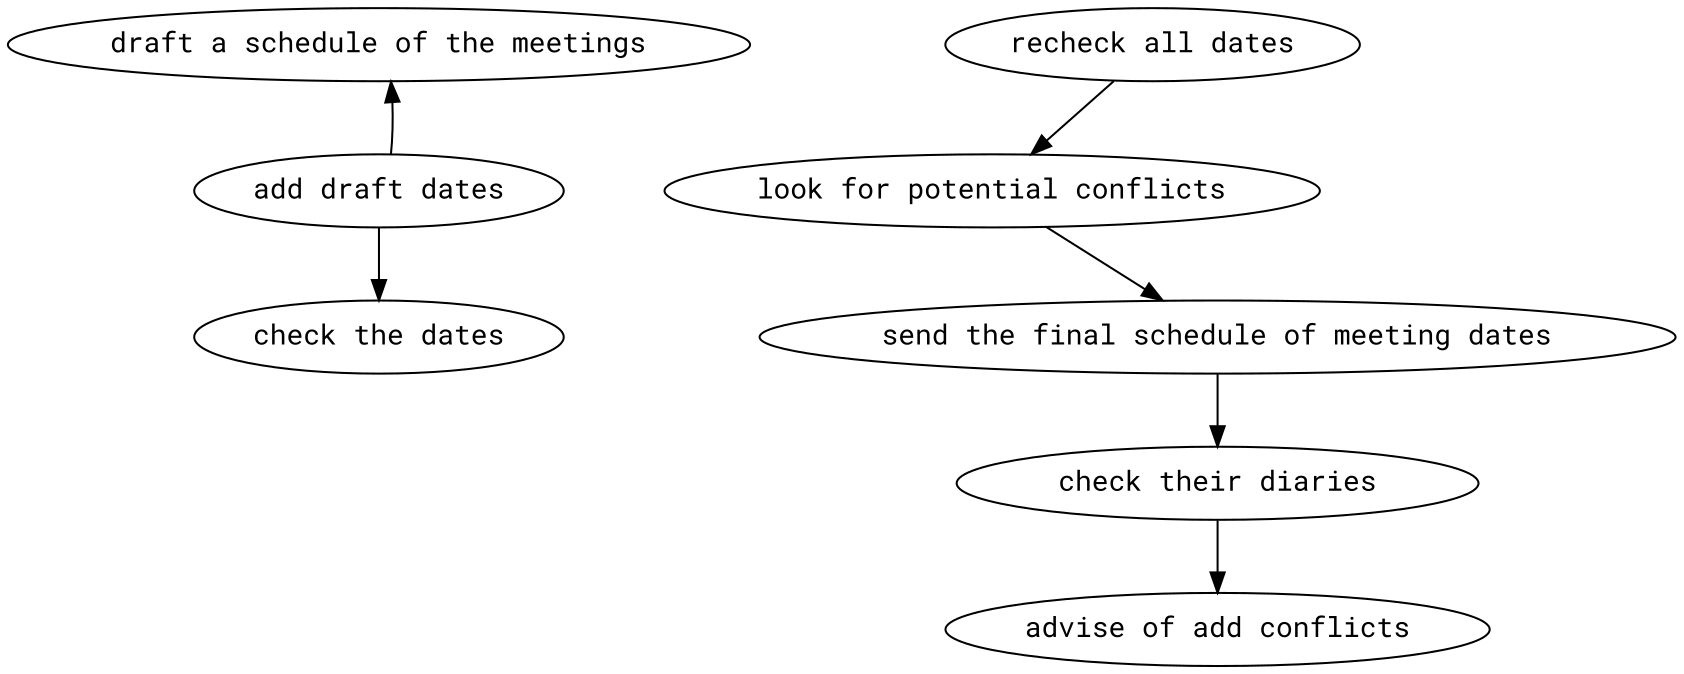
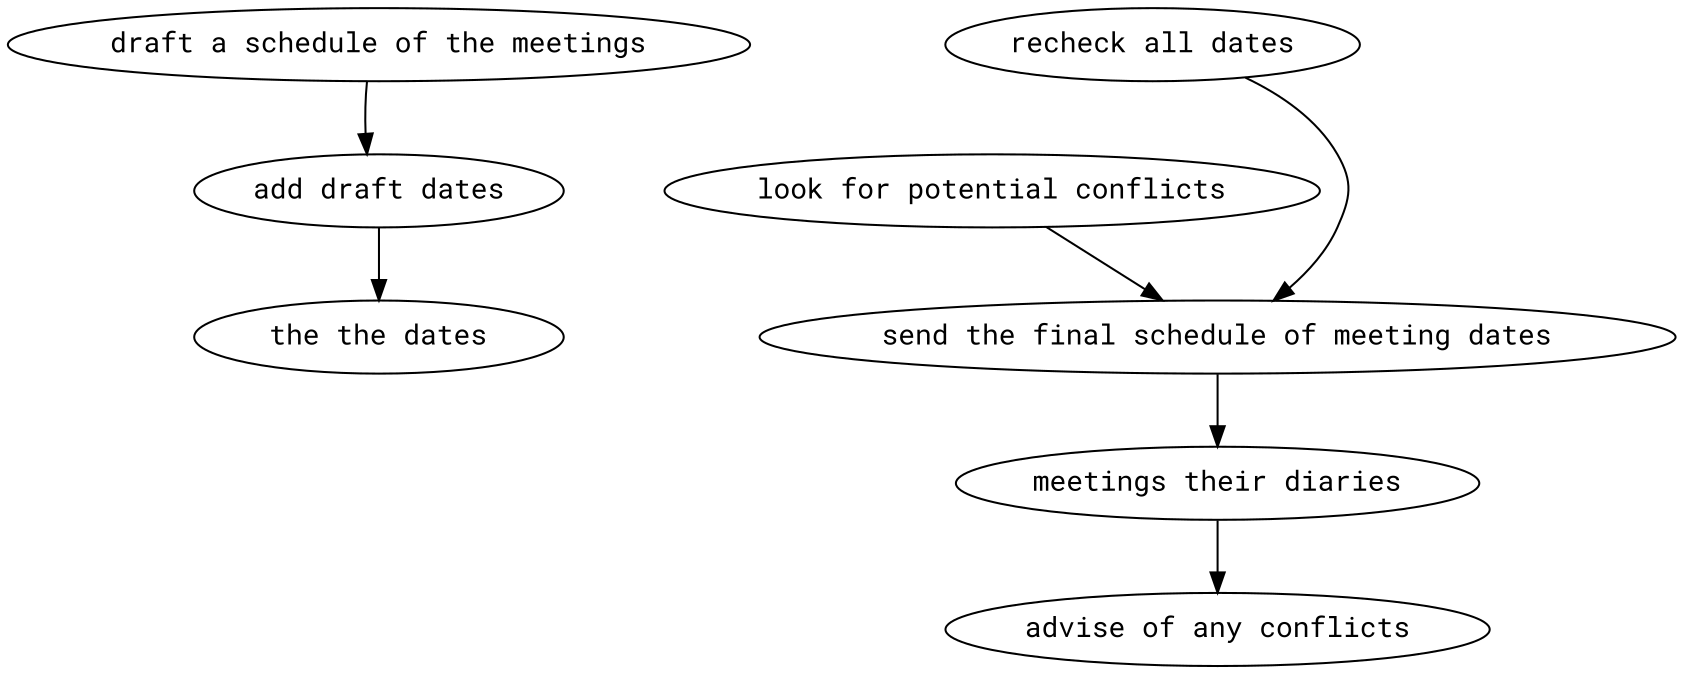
edge "recheck all dates" -> "look for potential conflicts": now "recheck all dates" -> "send the final schedule of meeting dates"
edge "add draft dates" -> "draft a schedule of the meetings": reversed
node "check the dates": label "check the dates" -> "the the dates"
node "check their diaries": label "check their diaries" -> "meetings their diaries"
node "advise of add conflicts": label "advise of add conflicts" -> "advise of any conflicts"
